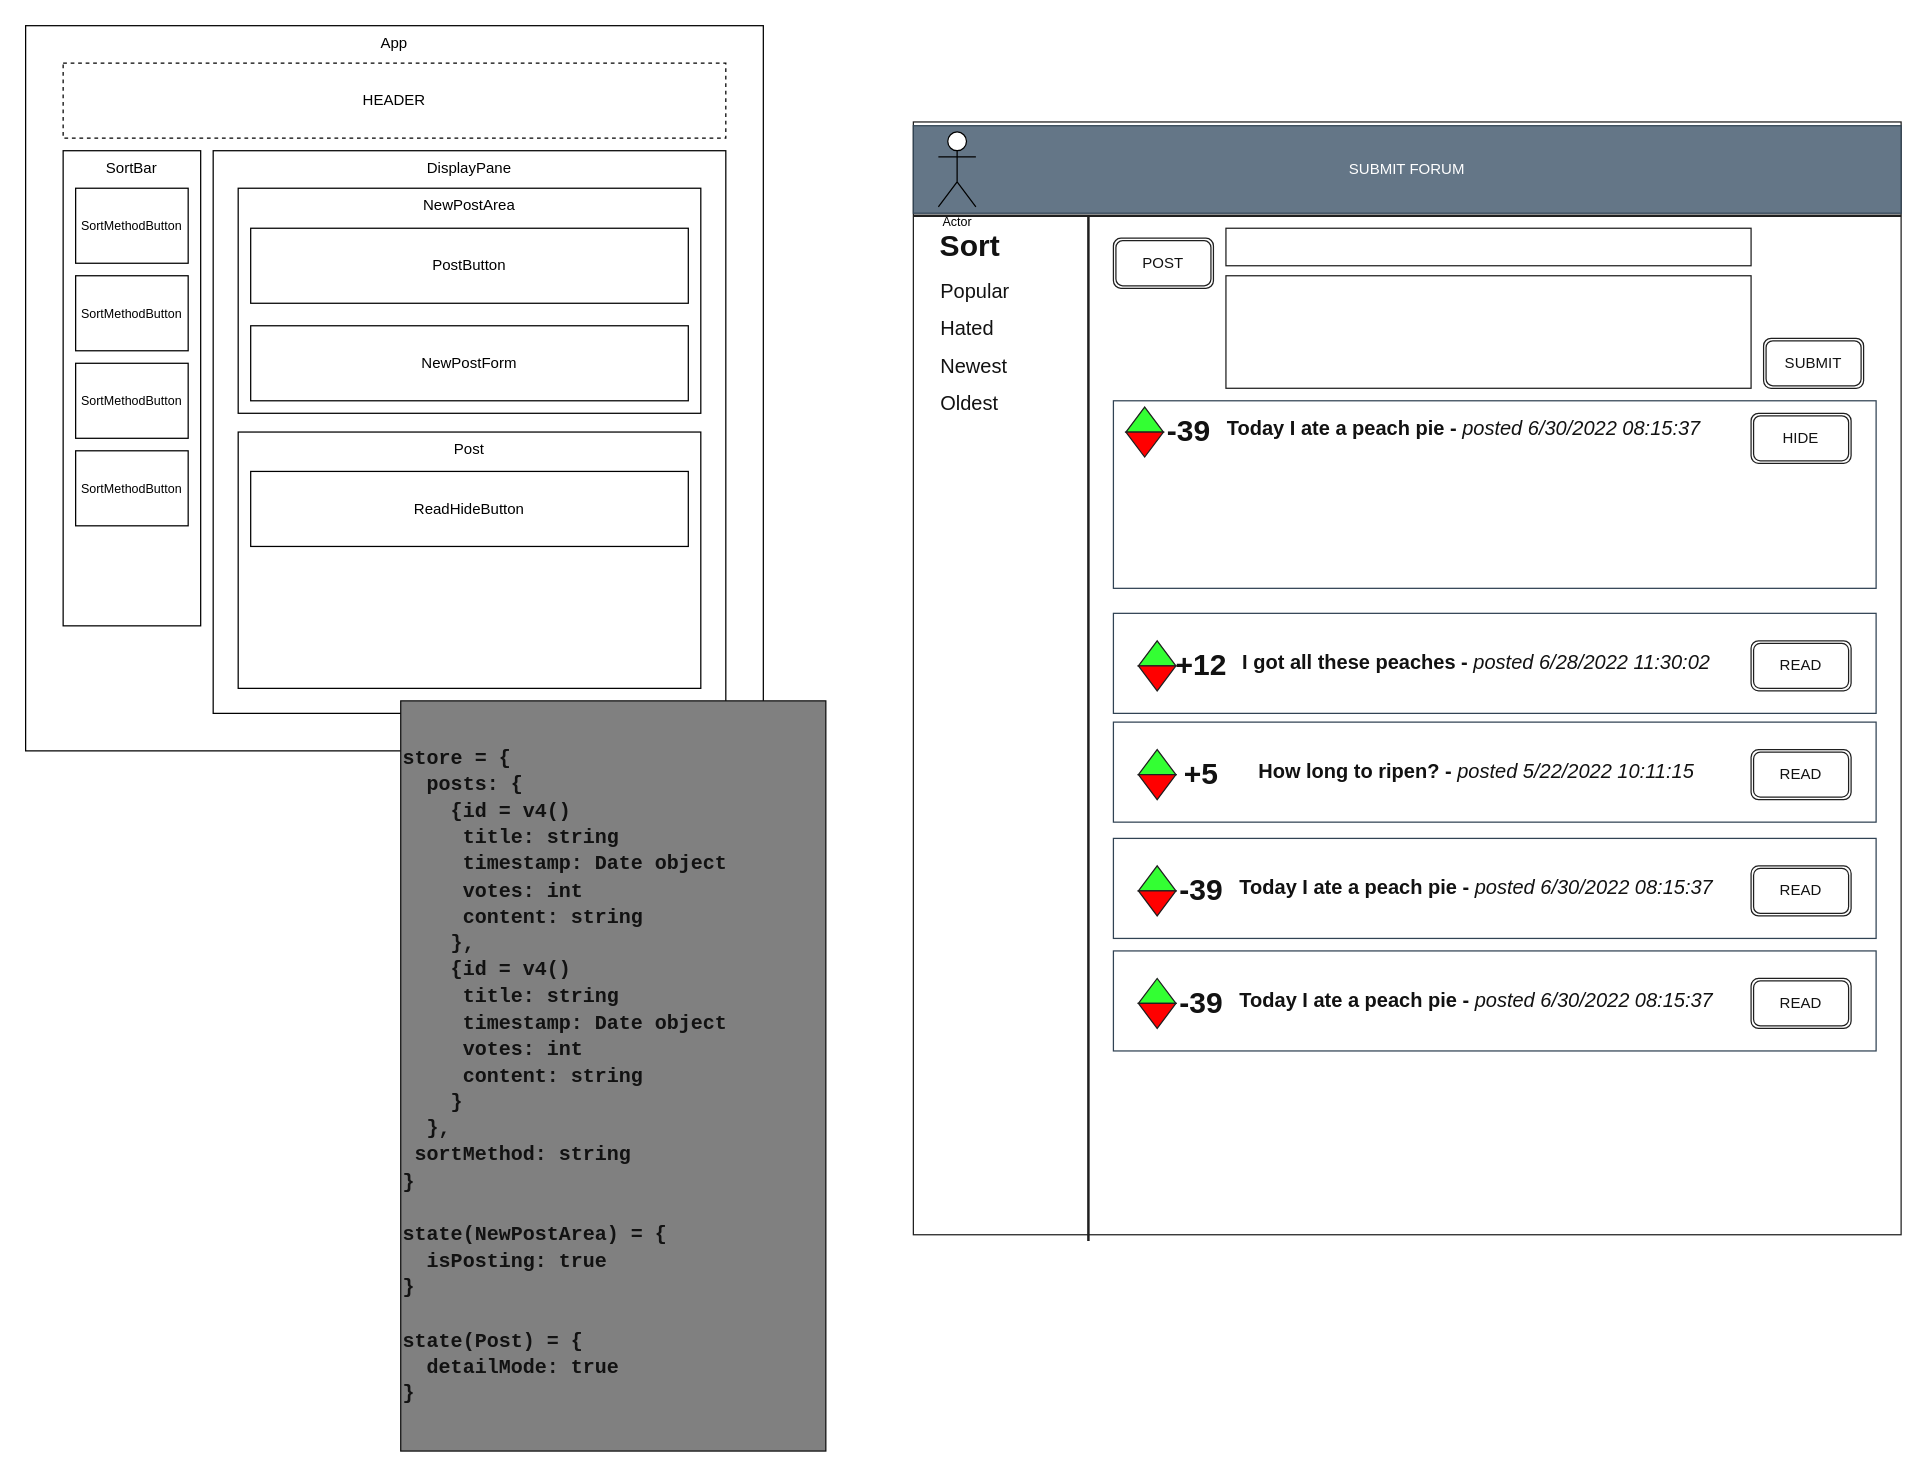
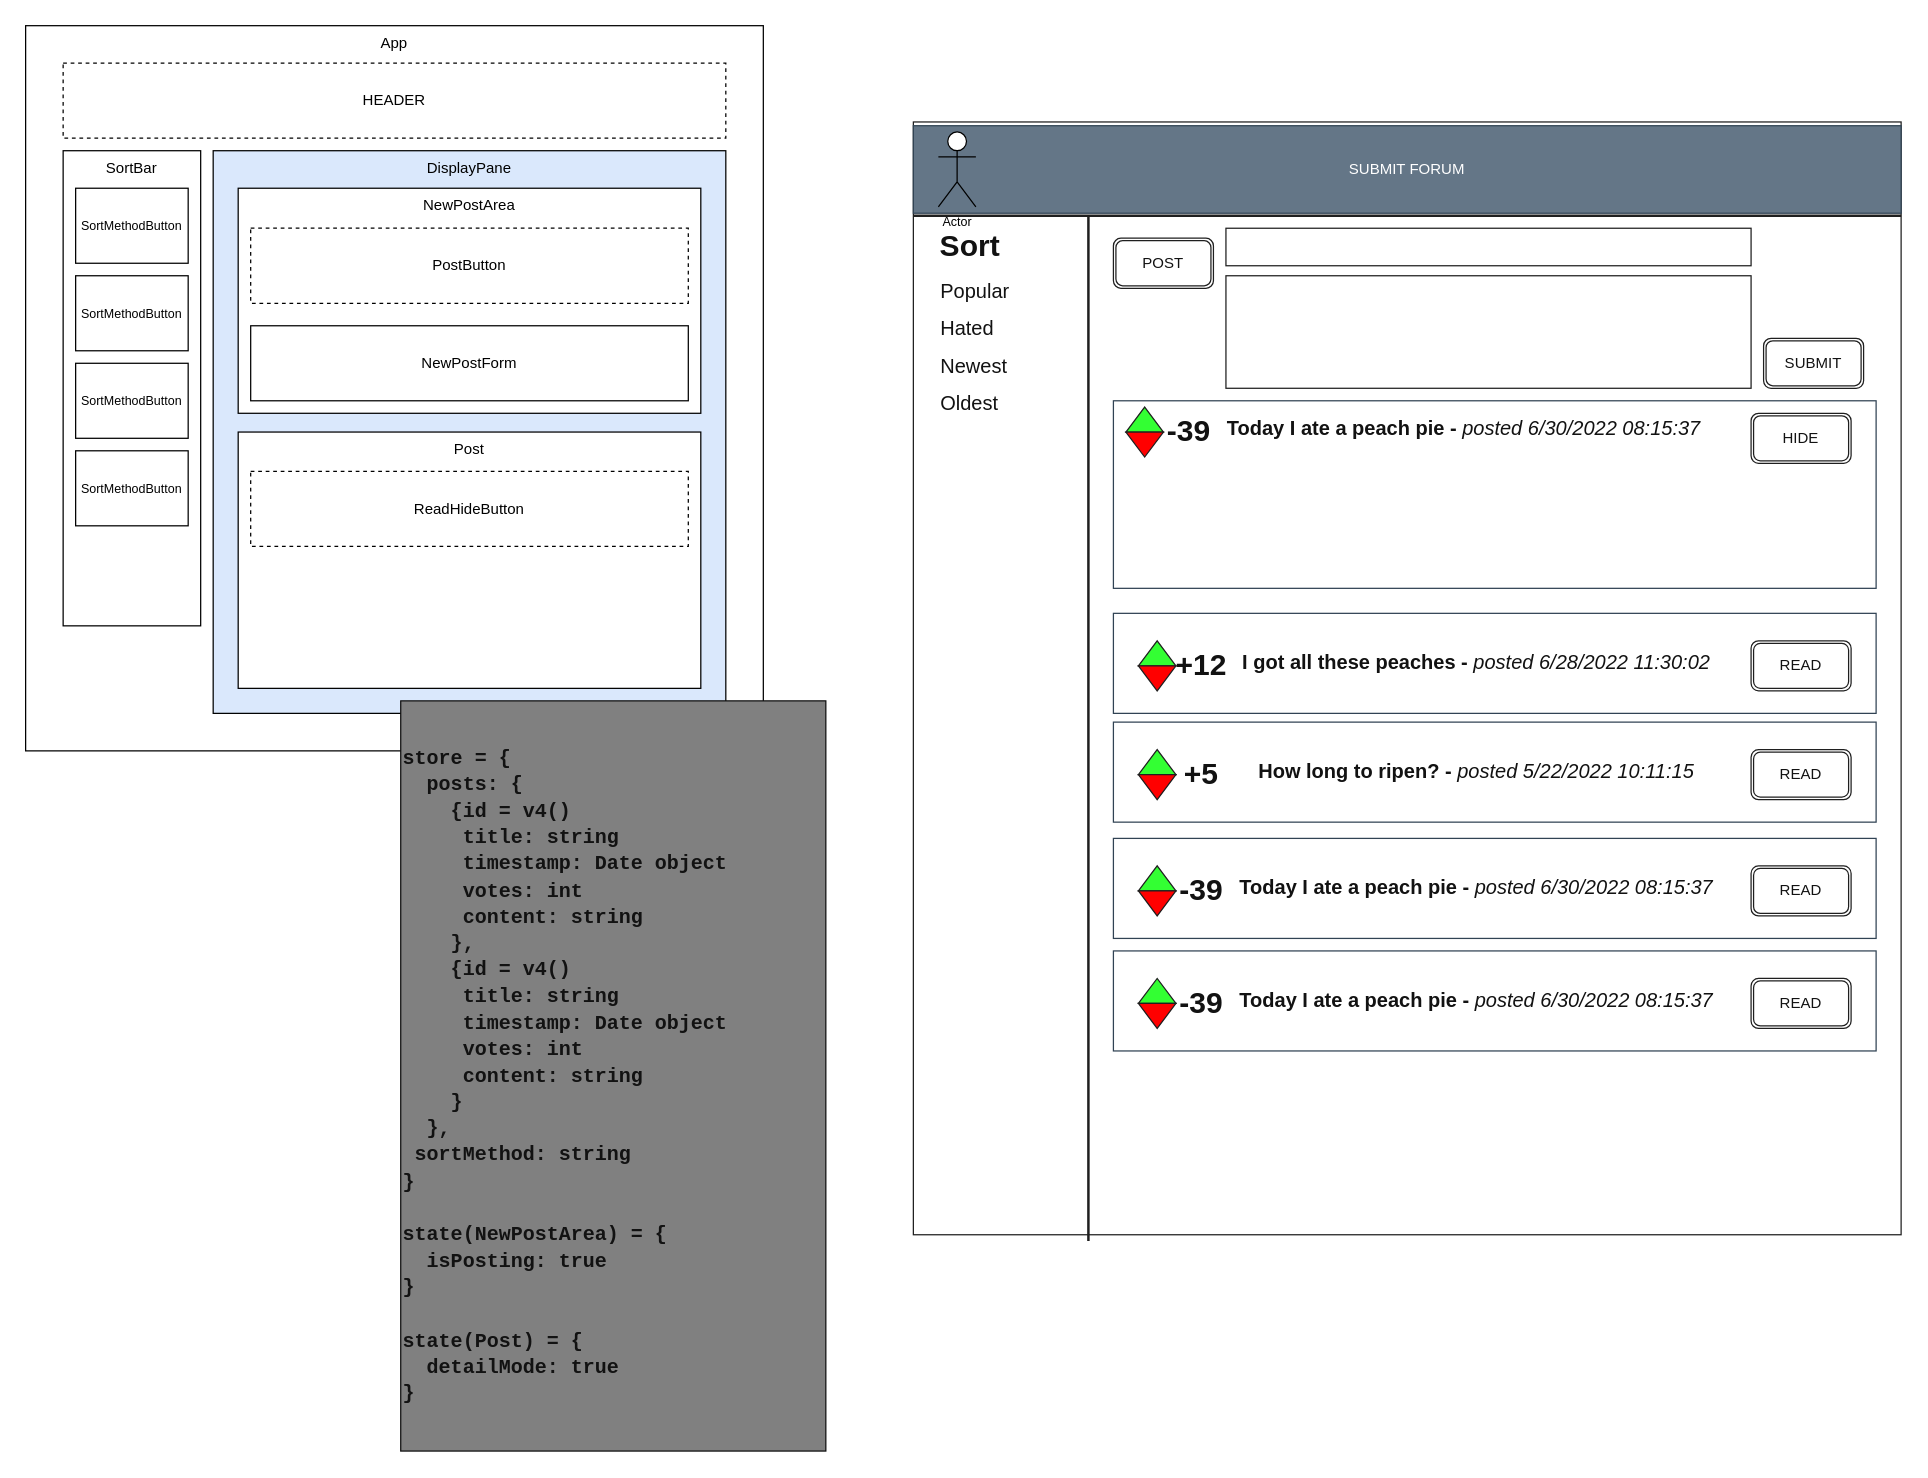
node "DisplayPane": fillcolor #ffffff -> #dae8fc
node "PostButton": style solid -> dashed
node "ReadHideButton": style solid -> dashed
